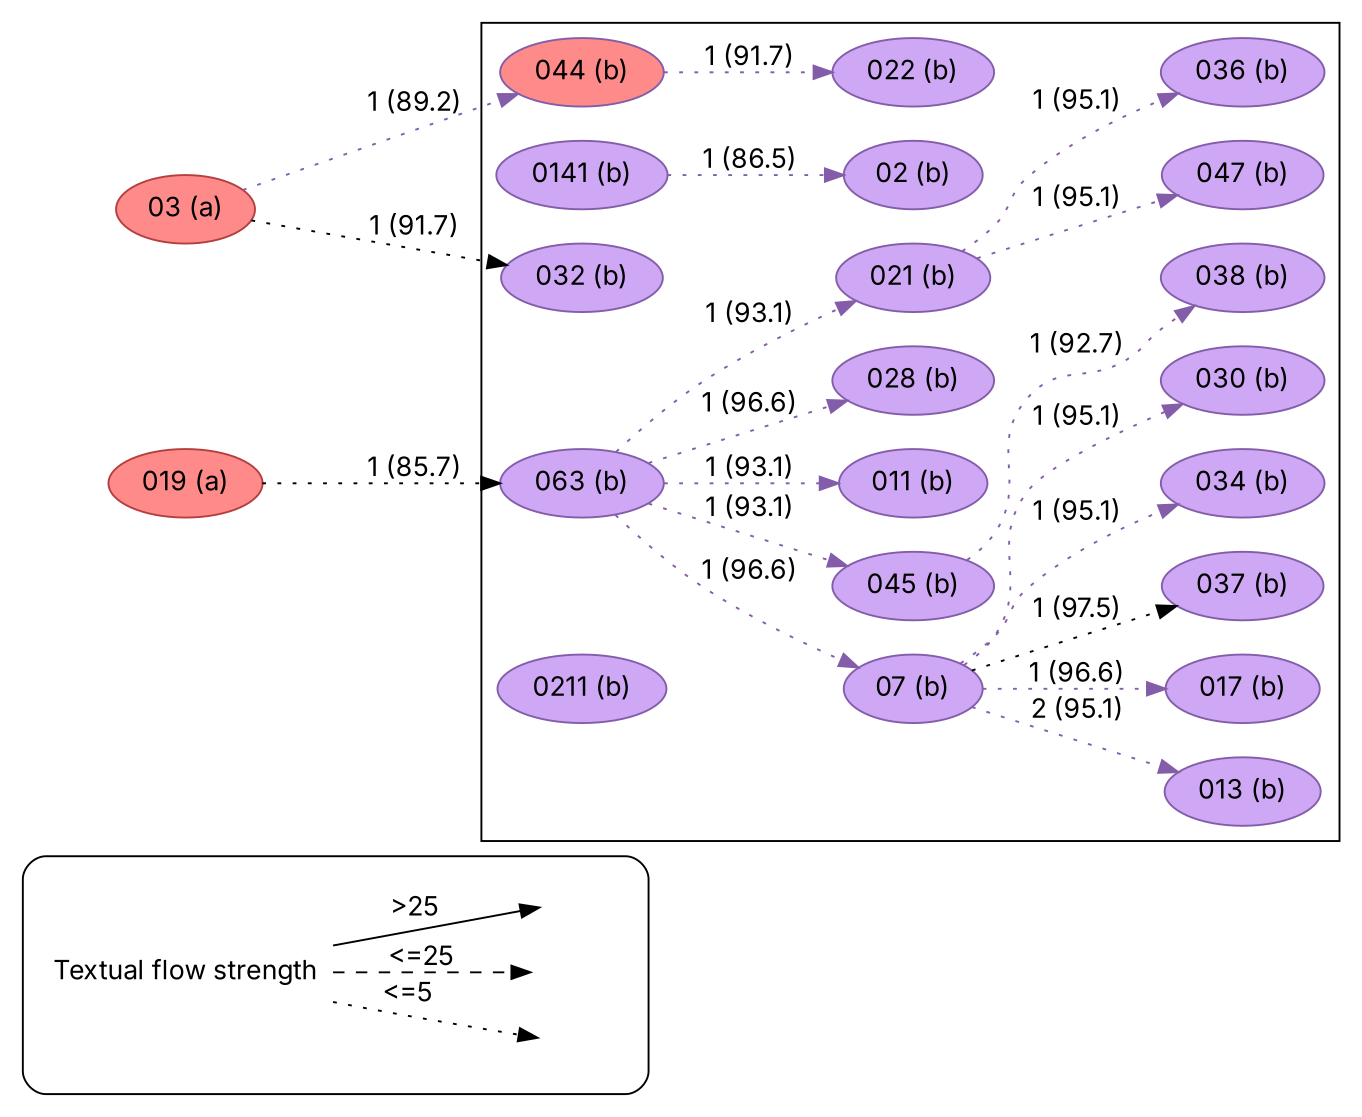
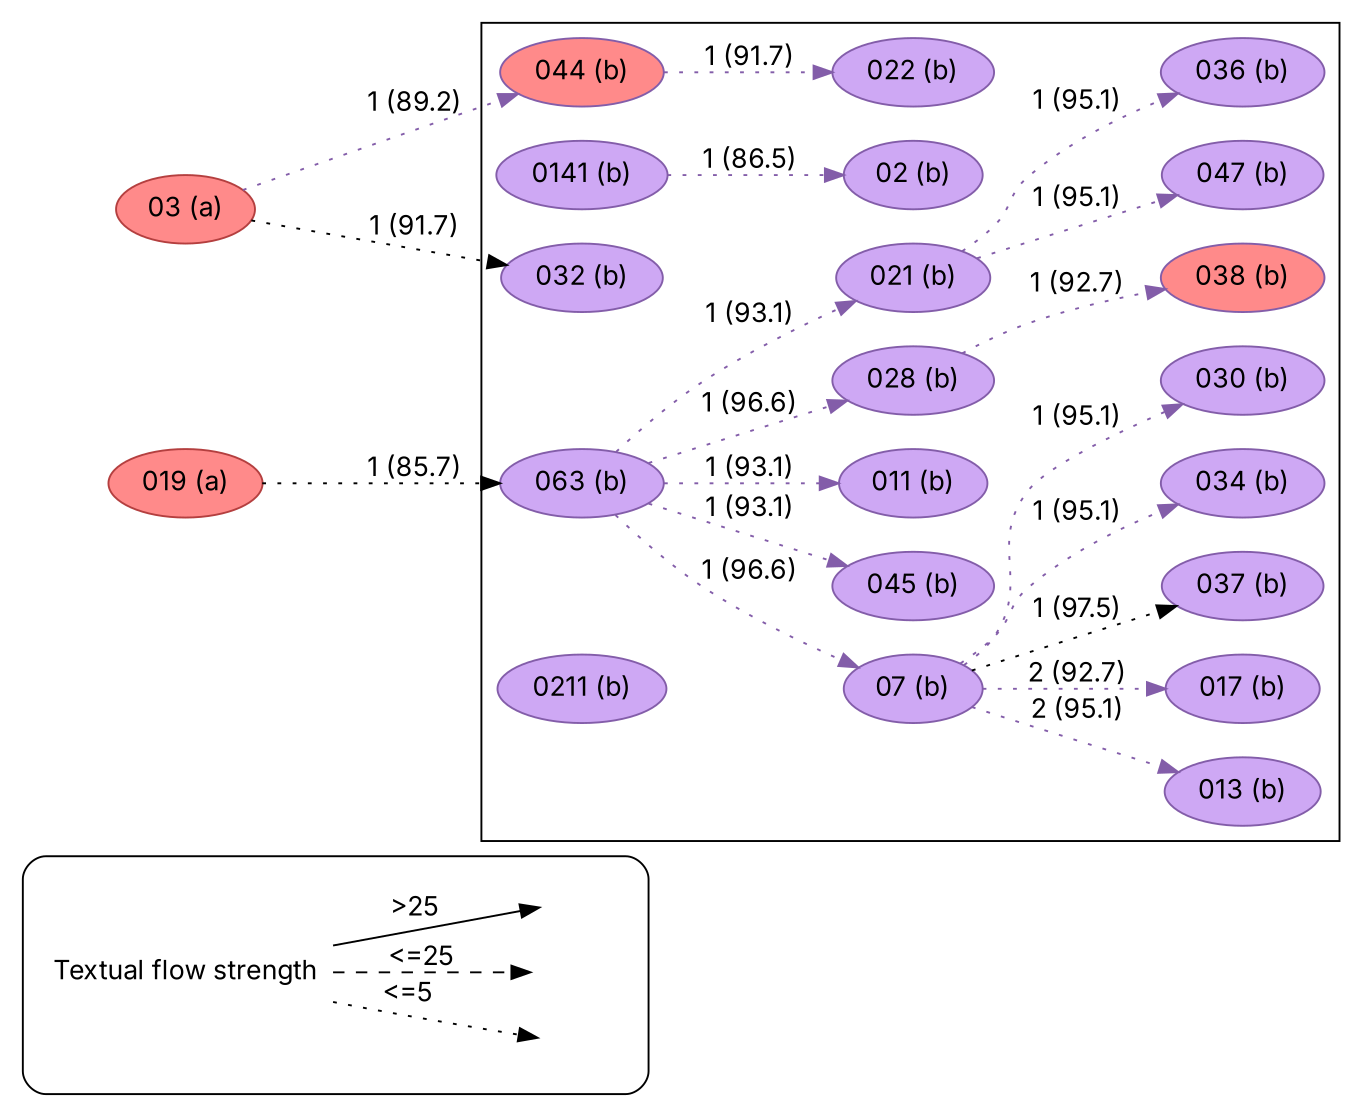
node "038 (b)": fillcolor #cea8f4 -> #ff8a8a
edge "045 (b)" -> "038 (b)": now "028 (b)" -> "038 (b)"
edge "07 (b)" -> "017 (b)": label "1 (96.6)" -> "2 (92.7)"
